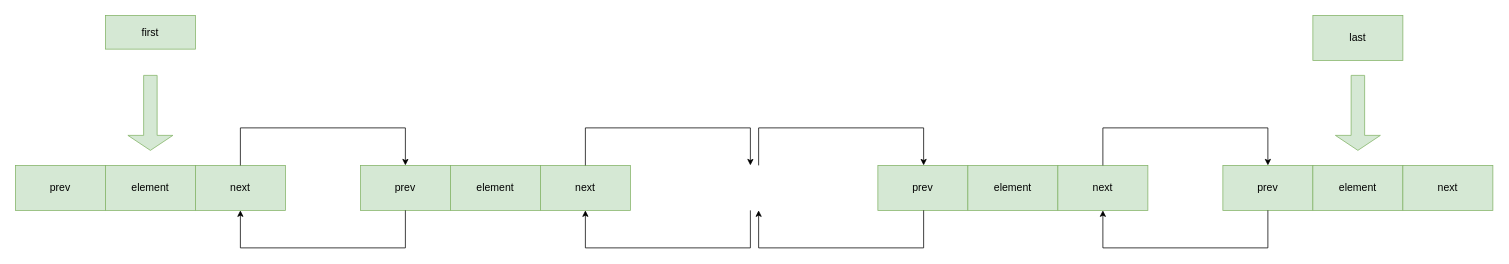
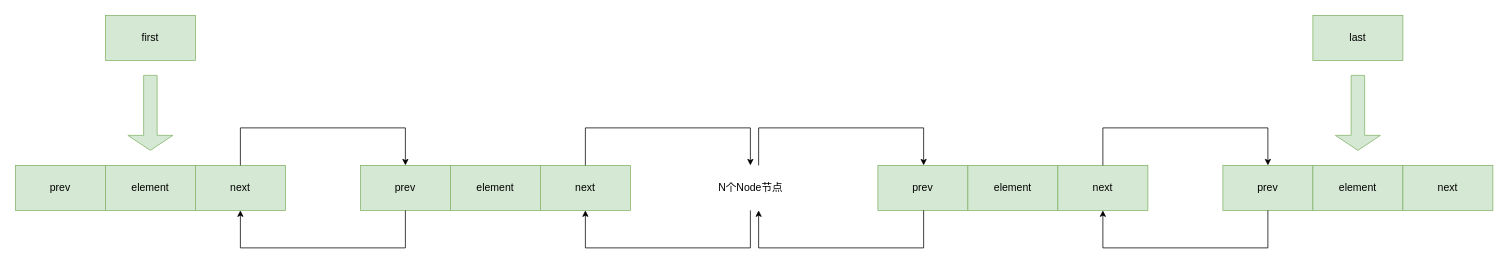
node "first": size 90x34 -> 90x45
node "N个Node节点": added
